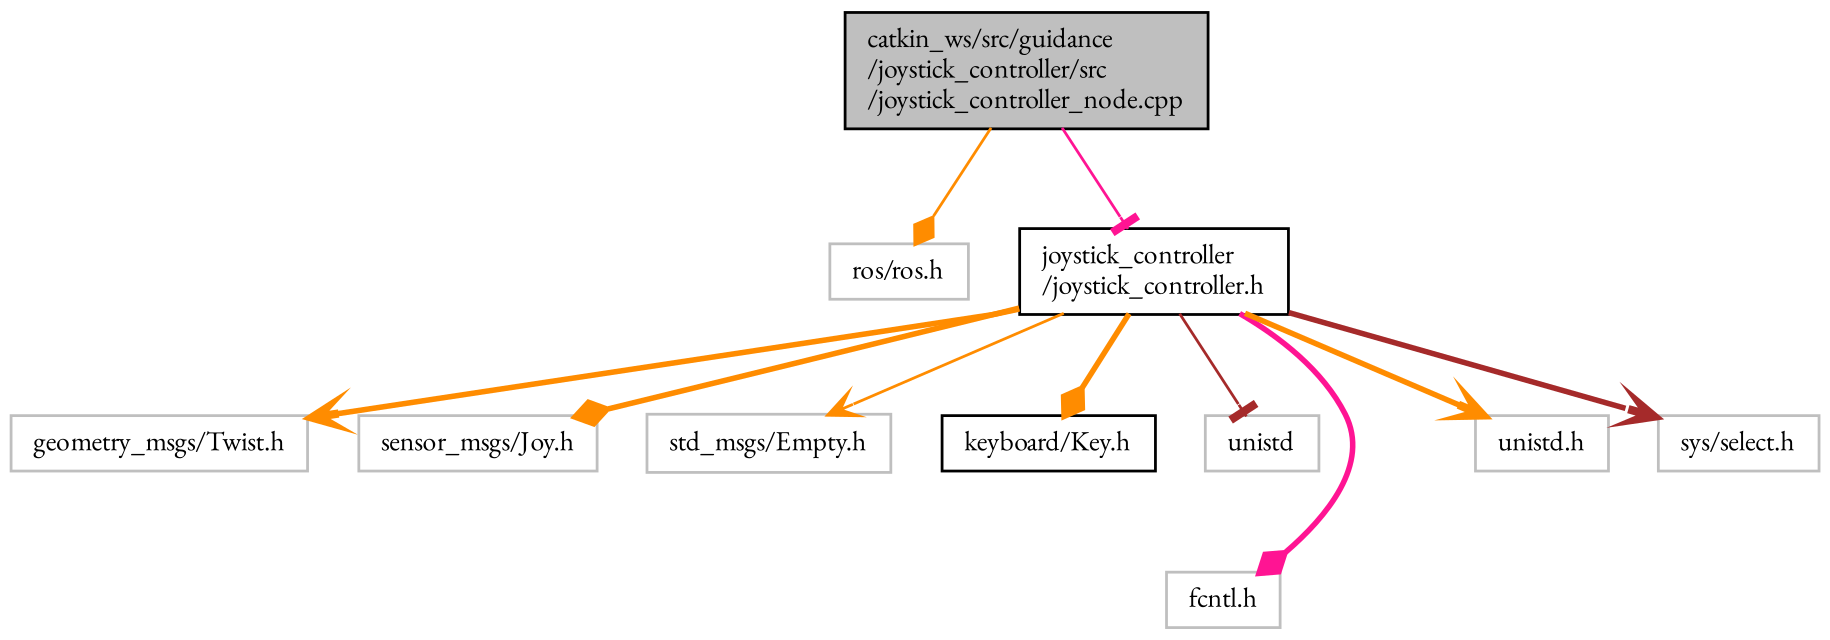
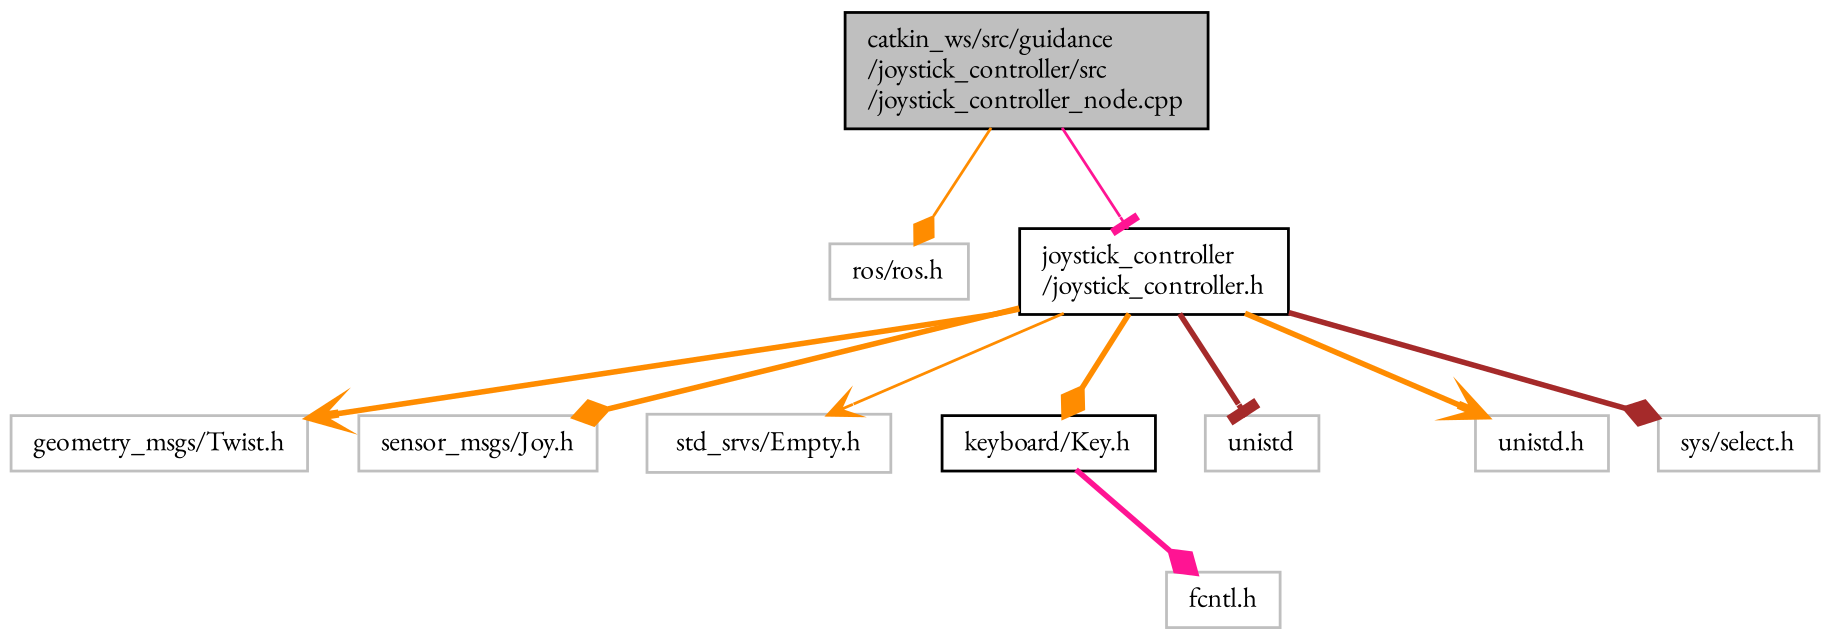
edge "joystick_controller /joystick_controller.h" -> "unistd": style solid -> bold
edge "joystick_controller /joystick_controller.h" -> "sys/select.h": arrowhead vee -> diamond
edge "joystick_controller /joystick_controller.h" -> "fcntl.h": now "keyboard/Key.h" -> "fcntl.h"
node "std_msgs/Empty.h": label "std_msgs/Empty.h" -> "std_srvs/Empty.h"
